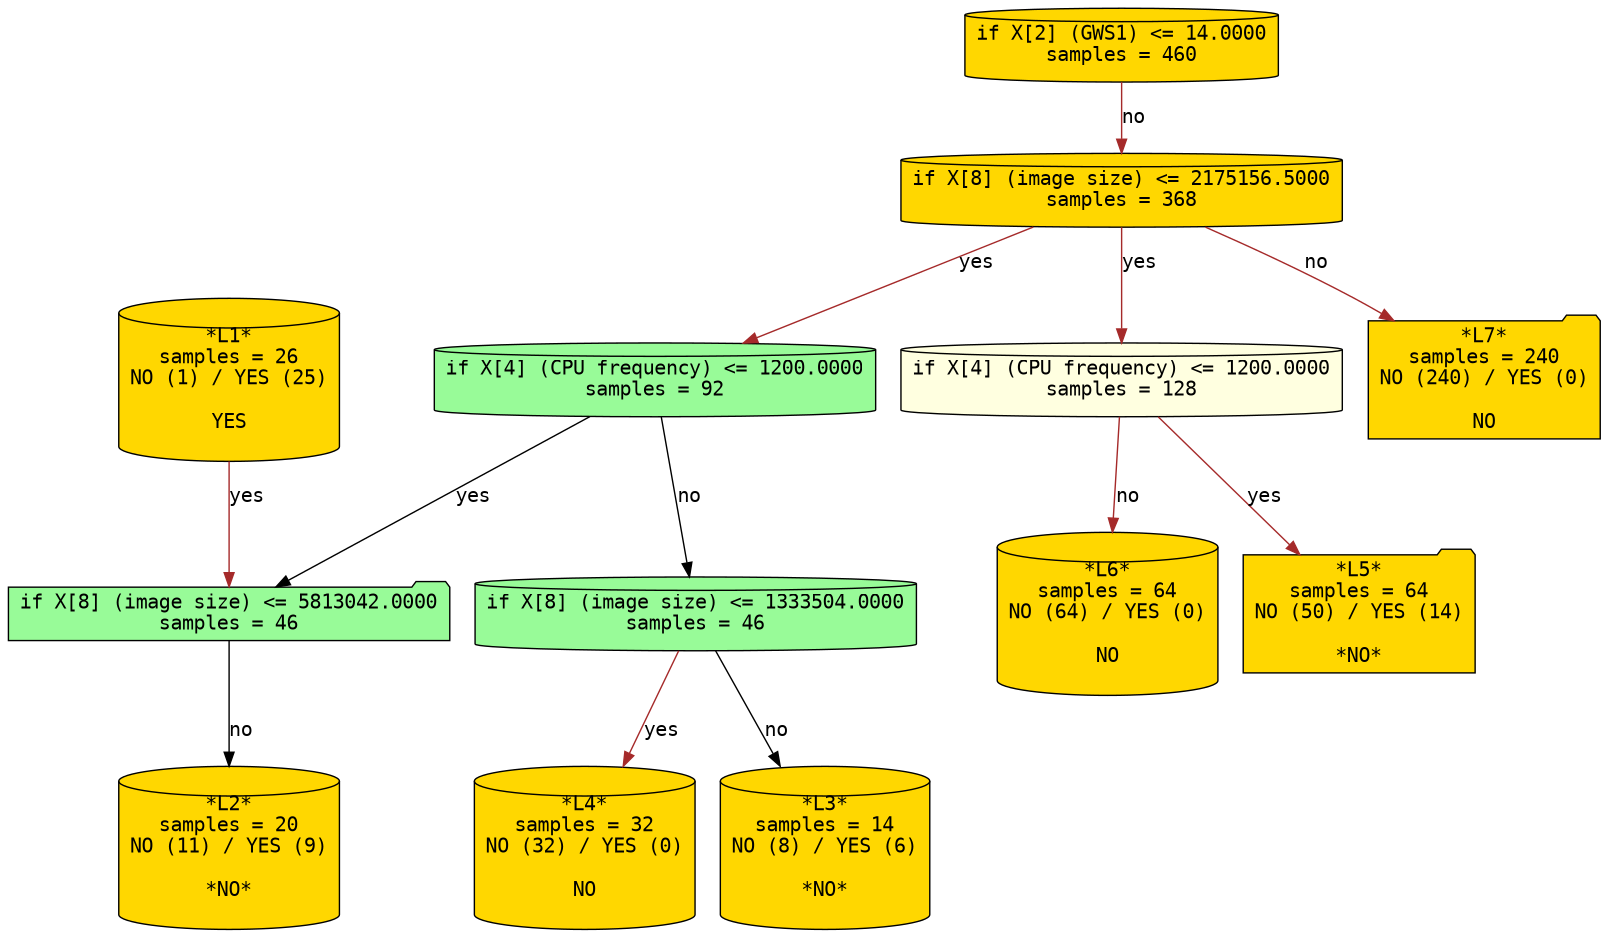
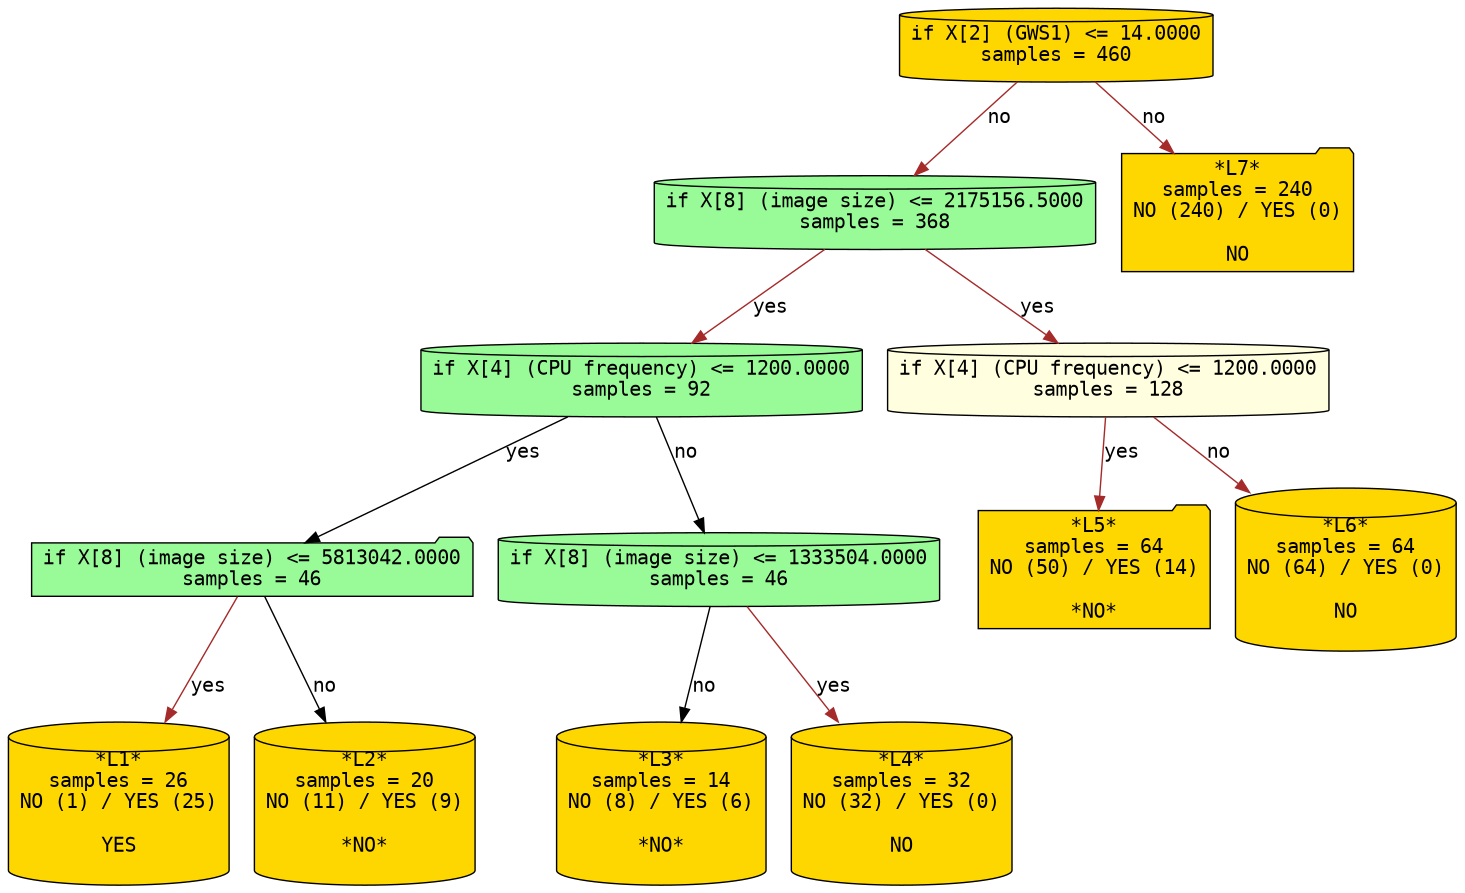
node "if X[8] (image size) <= 2175156.5000 samples = 368": fillcolor gold -> palegreen
edge "if X[8] (image size) <= 2175156.5000 samples = 368" -> "*L7* samples = 240 NO (240) / YES (0) NO": now "if X[2] (GWS1) <= 14.0000 samples = 460" -> "*L7* samples = 240 NO (240) / YES (0) NO"
edge "*L1* samples = 26 NO (1) / YES (25) YES" -> "if X[8] (image size) <= 5813042.0000 samples = 46": reversed
